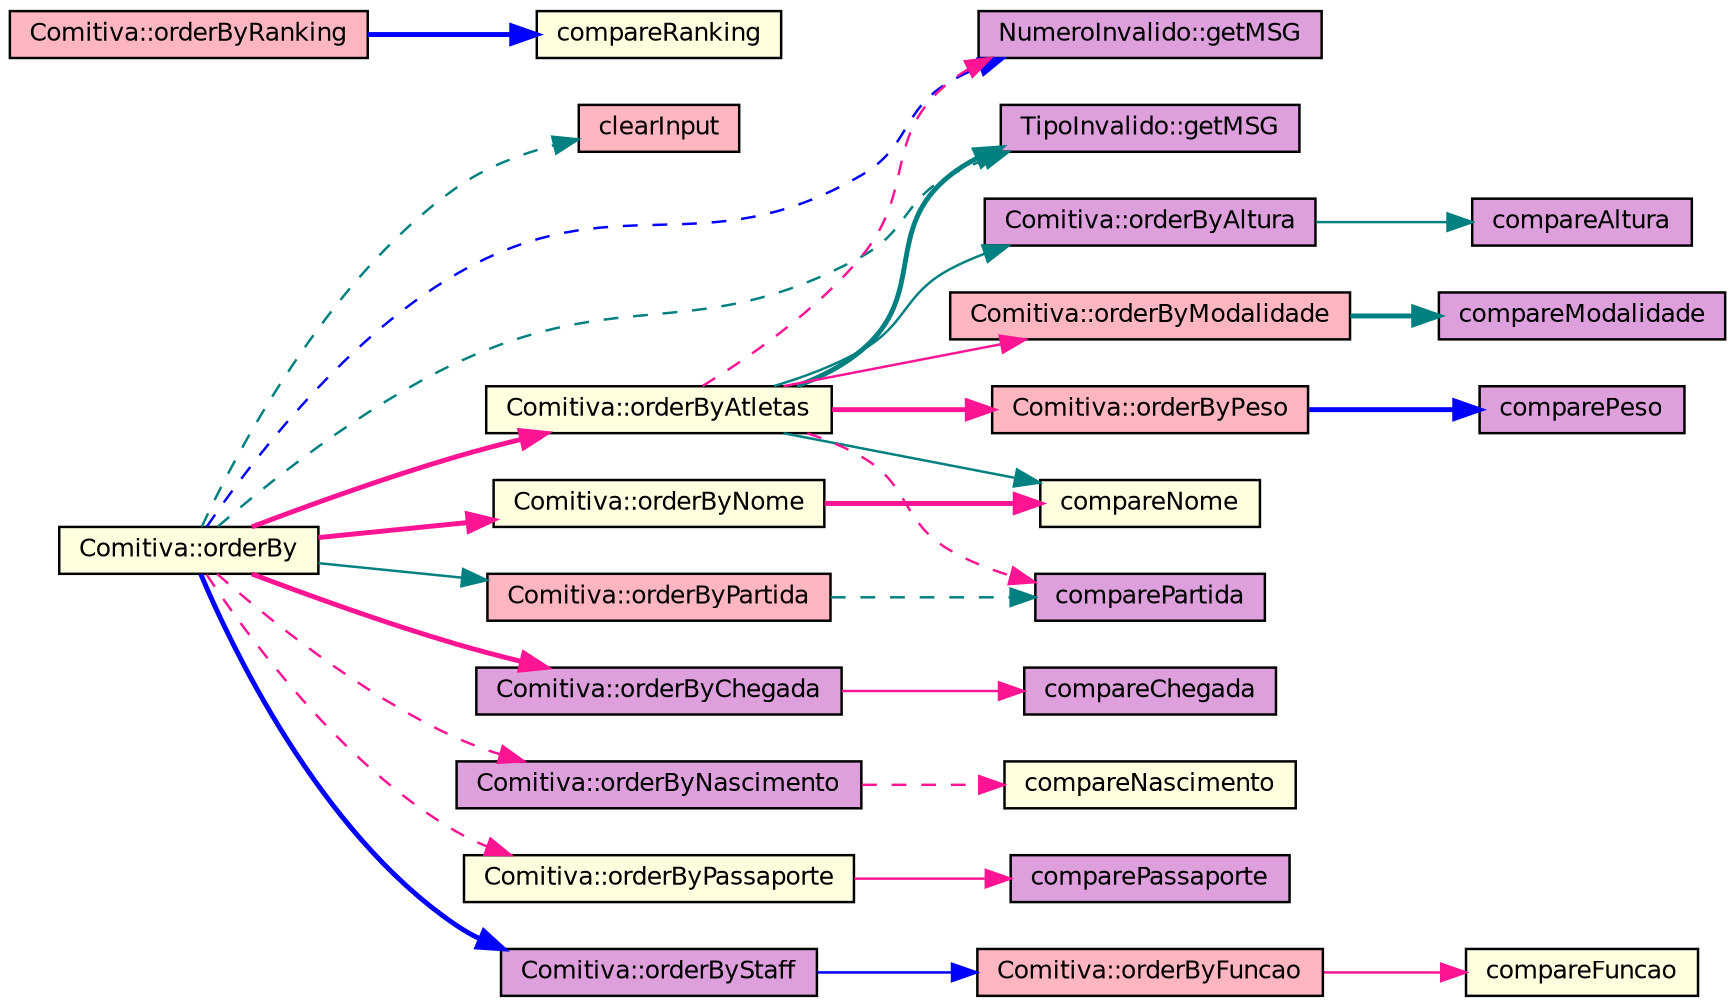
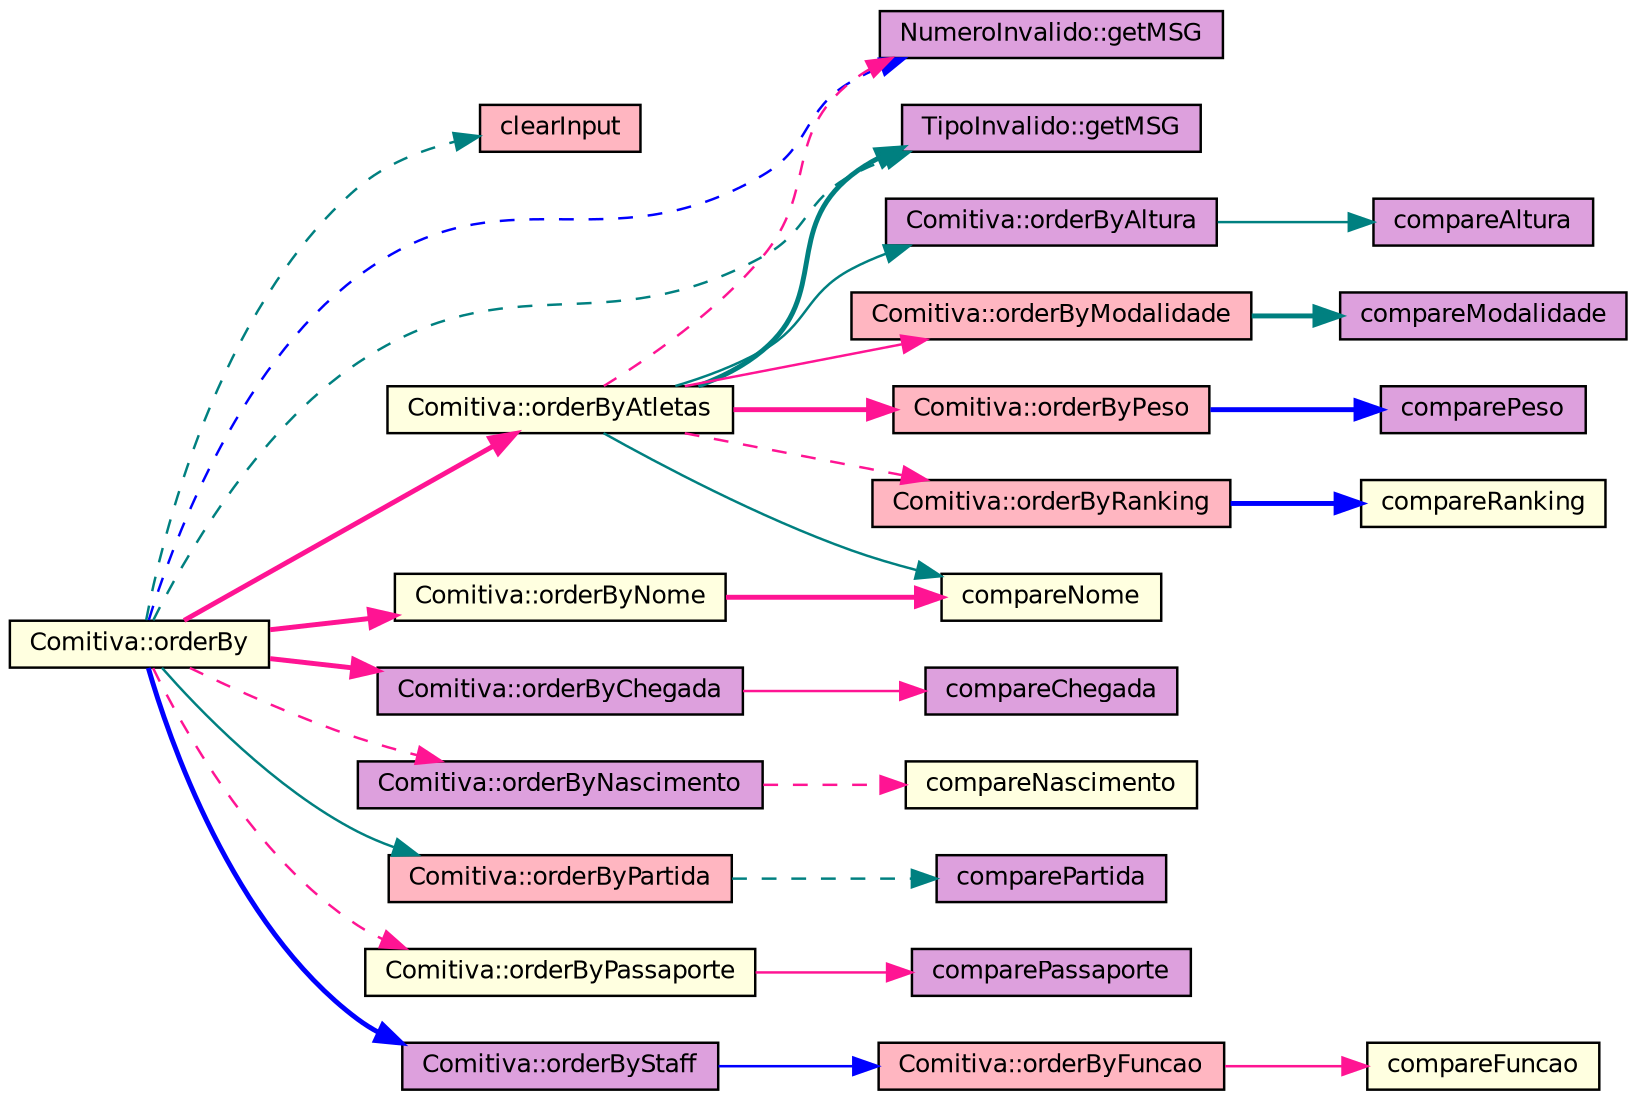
edge "Comitiva::orderByAtletas" -> "comparePartida": now "Comitiva::orderByAtletas" -> "Comitiva::orderByRanking"
